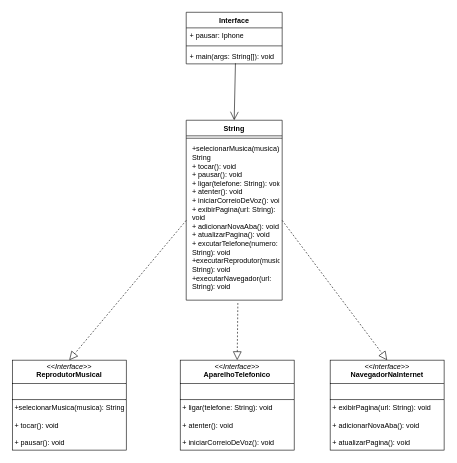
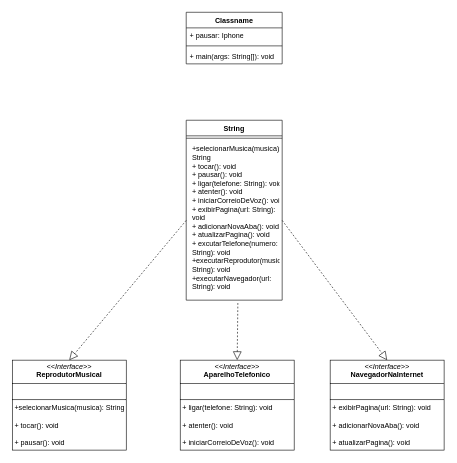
node "Interface": label "Interface" -> "Classname"
edge "+ main(args: String[]): void" -> "String": removed
